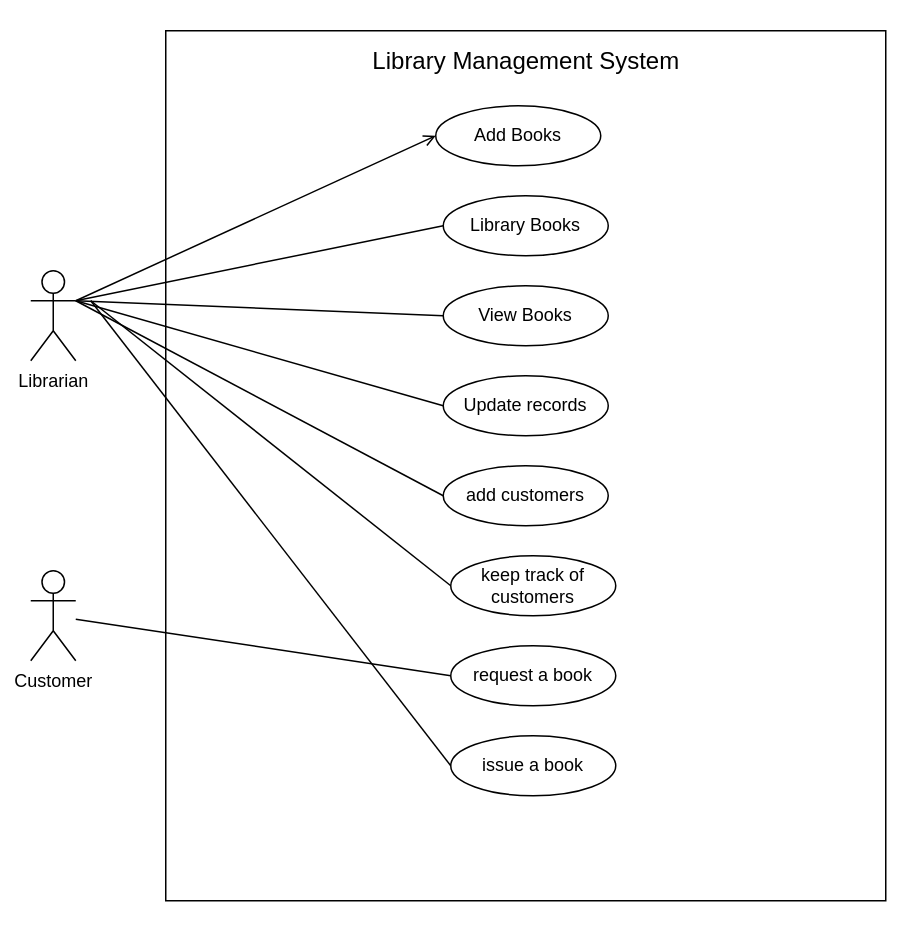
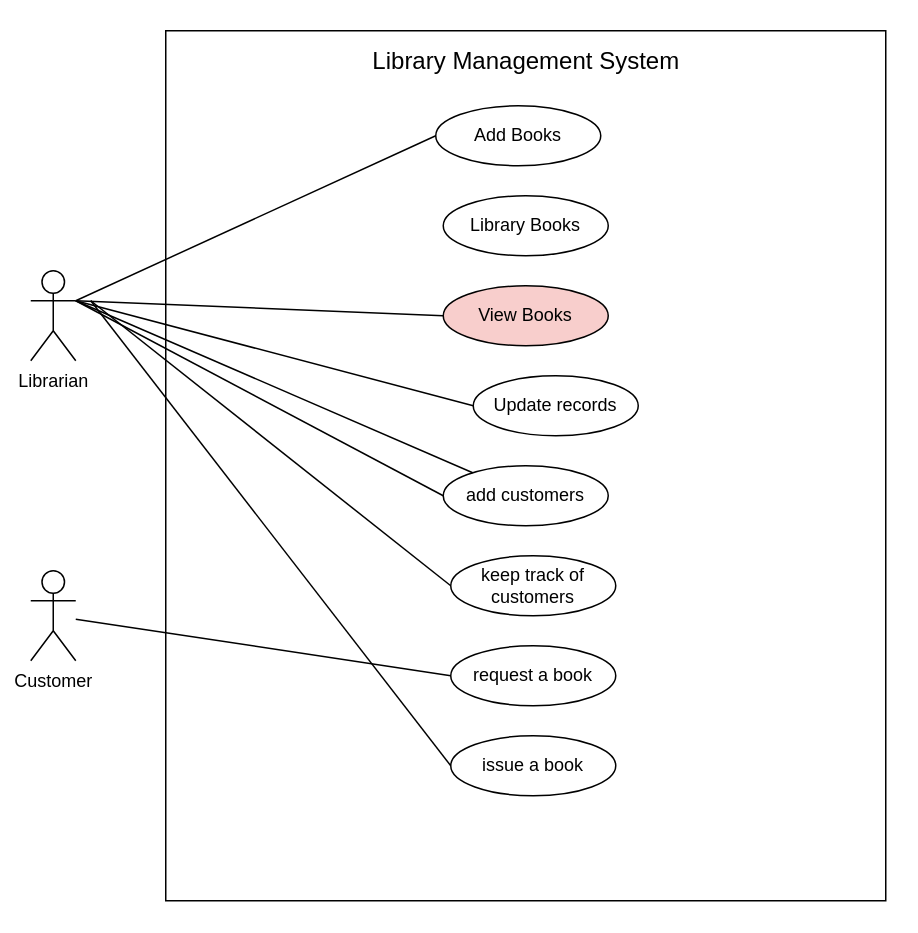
edge "Librarian" -> "Add Books": arrowhead open -> none
edge "Library Books" -- "Librarian": now "add customers" -- "Librarian"
node "View Books": fillcolor #ffffff -> #f8cecc
node "Update records": moved (526, 406) -> (556, 406)
